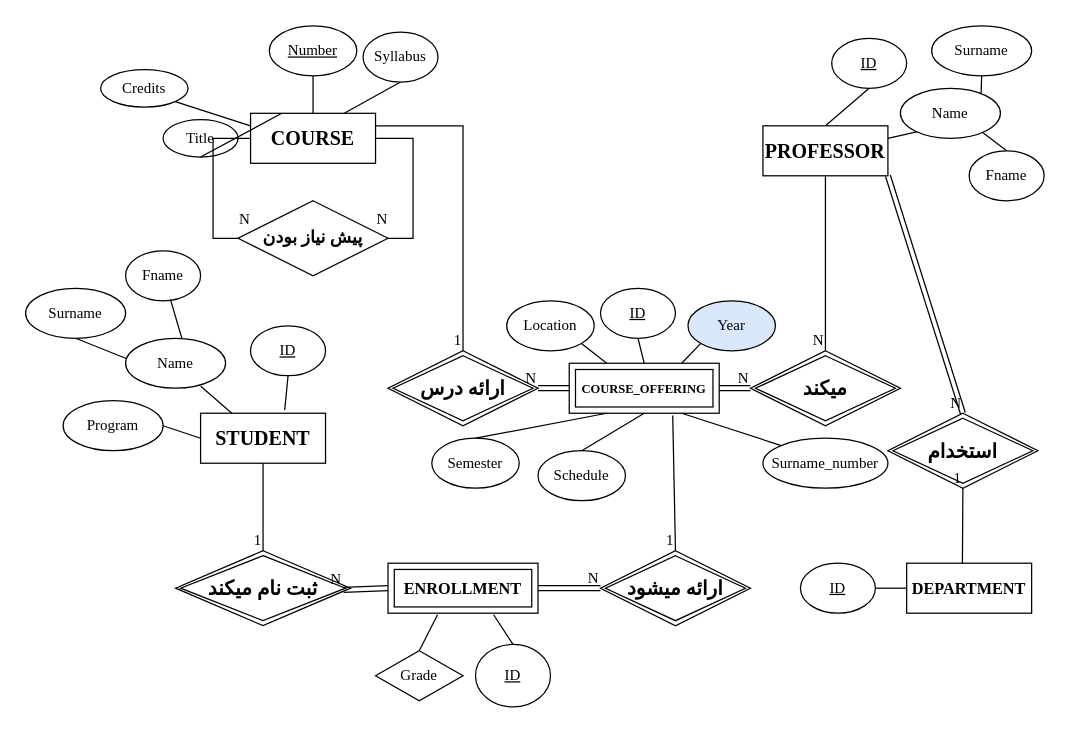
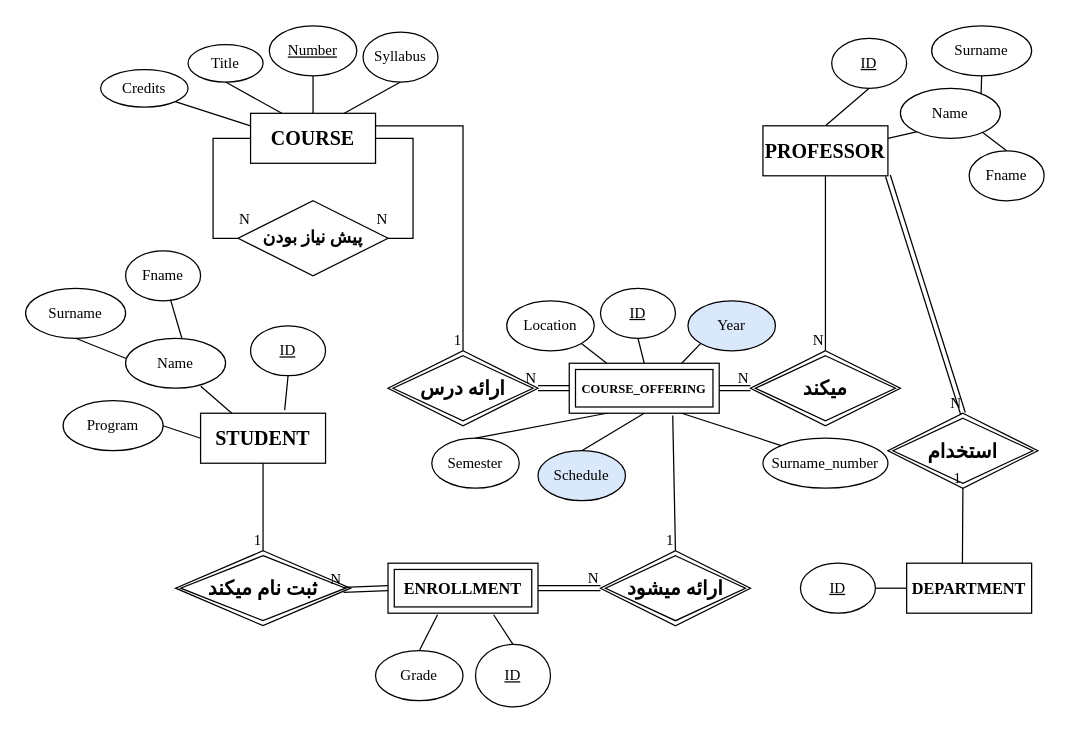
node "Title": moved (201, 138) -> (226, 63)
node "Schedule": fillcolor #ffffff -> #dae8fc
node "Grade": shape diamond -> ellipse
